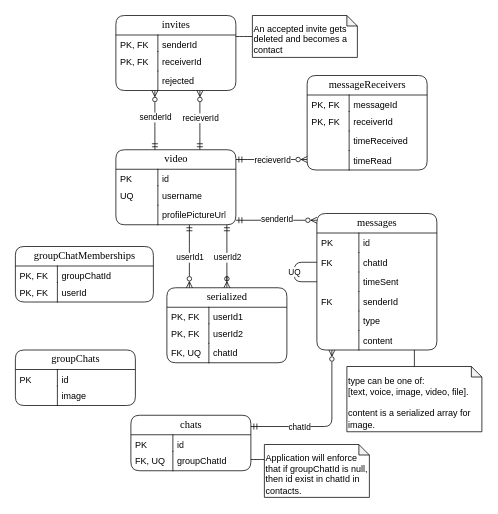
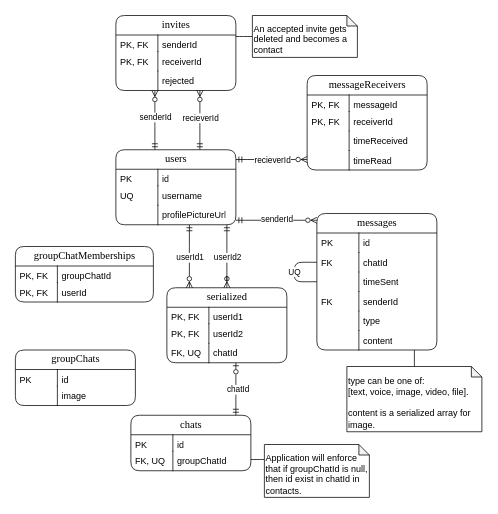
node "video": label "video" -> "users"
edge "serialized" -- "chats": added, label "chatId"
edge "messages" -- "chats": removed, label "chatId"
